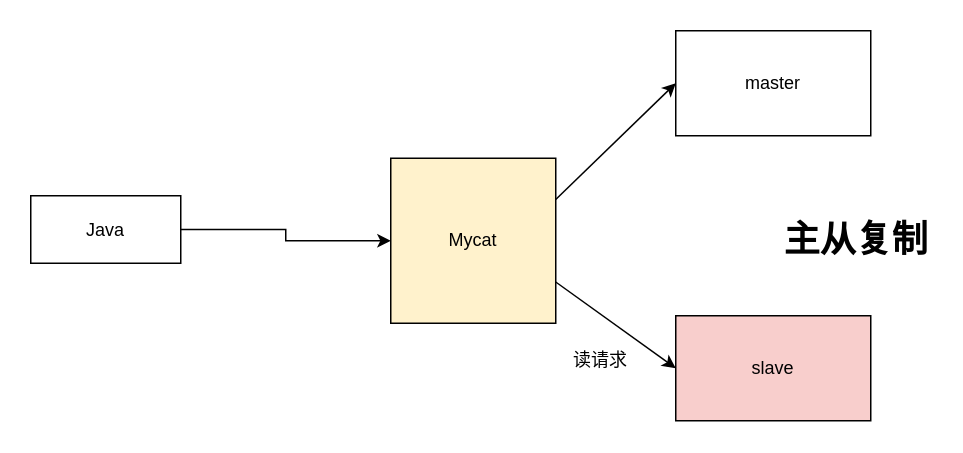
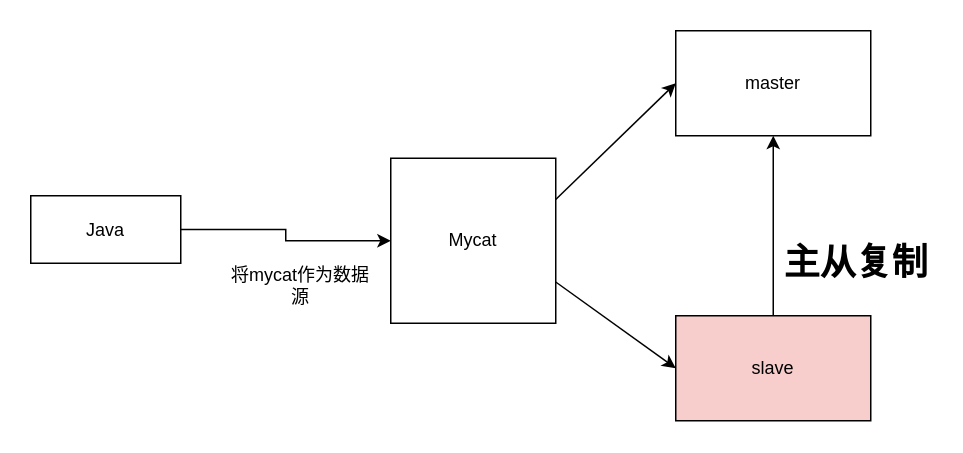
edge "slave" -> "master": added
node "Mycat": fillcolor #fff2cc -> #ffffff
node "主从复制": moved (856, 241) -> (856, 263)
node "将mycat作为数据源": added
node "读请求": removed
